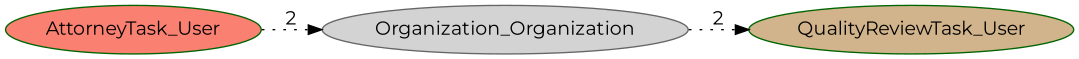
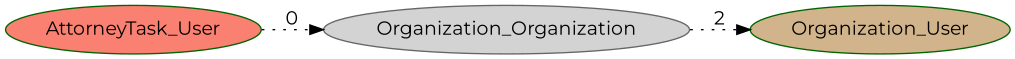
edge "AttorneyTask_User" -> "Organization_Organization": label "2" -> "0"
node "QualityReviewTask_User": label "QualityReviewTask_User" -> "Organization_User"
